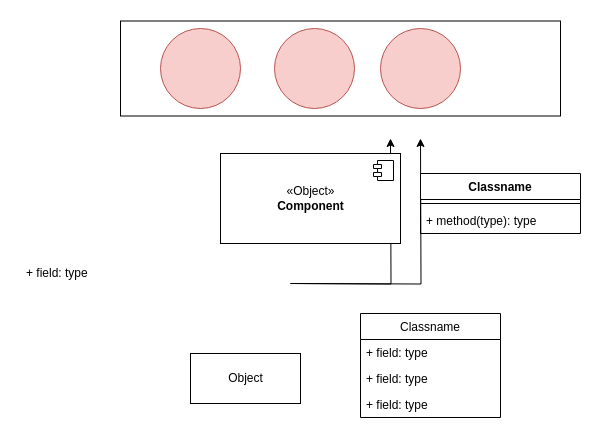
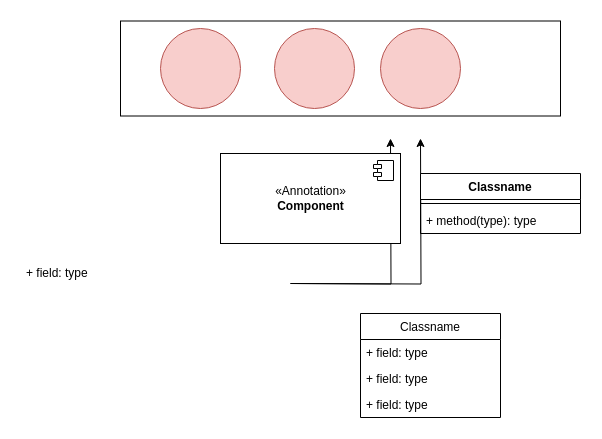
node "«Object» Component": label "«Object» Component" -> "«Annotation» Component"
node "Object": removed
